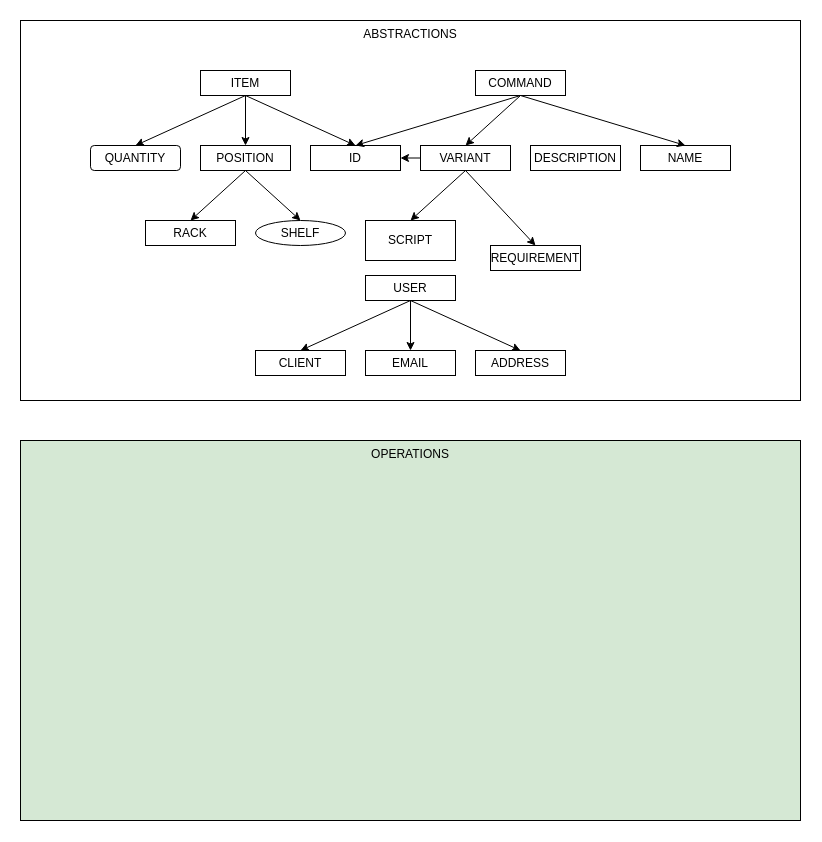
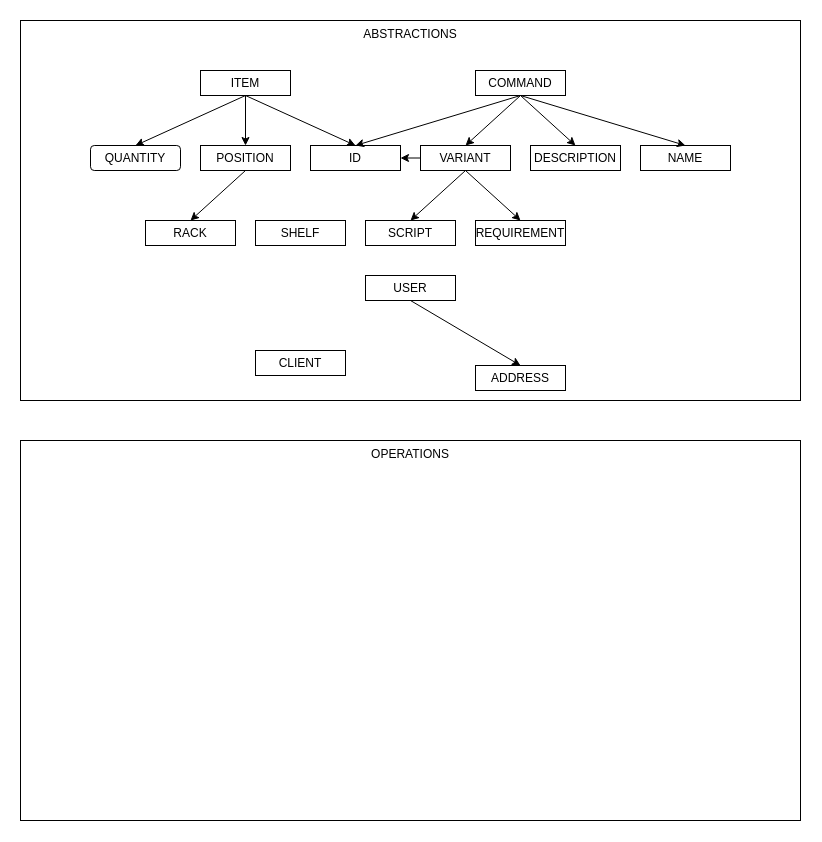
edge "COMMAND" -> "DESCRIPTION": added
edge "POSITION" -> "SHELF": removed
node "SHELF": shape ellipse -> rectangle
node "SCRIPT": size 90x40 -> 90x25
node "REQUIREMENT": moved (536, 258) -> (521, 233)
edge "USER" -> "EMAIL": removed
edge "USER" -> "CLIENT": removed
node "EMAIL": removed
node "ADDRESS": moved (521, 363) -> (521, 378)
node "OPERATIONS": fillcolor #d5e8d4 -> #ffffff
